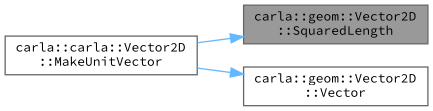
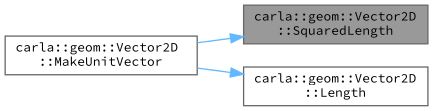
node "carla::carla::Vector2D ::MakeUnitVector": label "carla::carla::Vector2D ::MakeUnitVector" -> "carla::geom::Vector2D ::MakeUnitVector"
node "carla::geom::Vector2D ::Vector": label "carla::geom::Vector2D ::Vector" -> "carla::geom::Vector2D ::Length"
